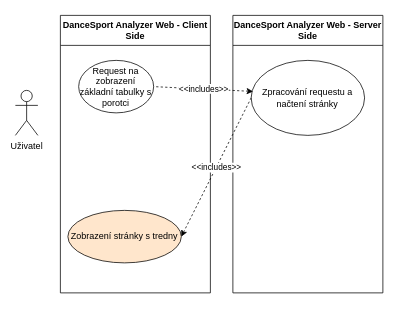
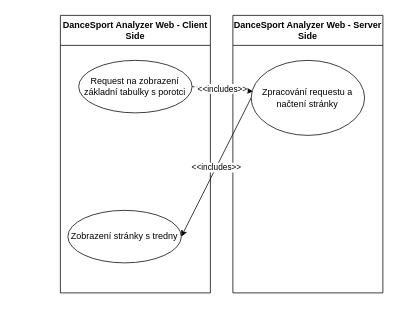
node "Request na zobrazení základní tabulky s porotci": size 75x53 -> 113x53
node "Uživatel": removed
edge "Zpracování requestu a načtení stránky" -> "Zobrazení stránky s tredny": style dashed -> solid
node "Zobrazení stránky s tredny": fillcolor #ffe6cc -> #ffffff
